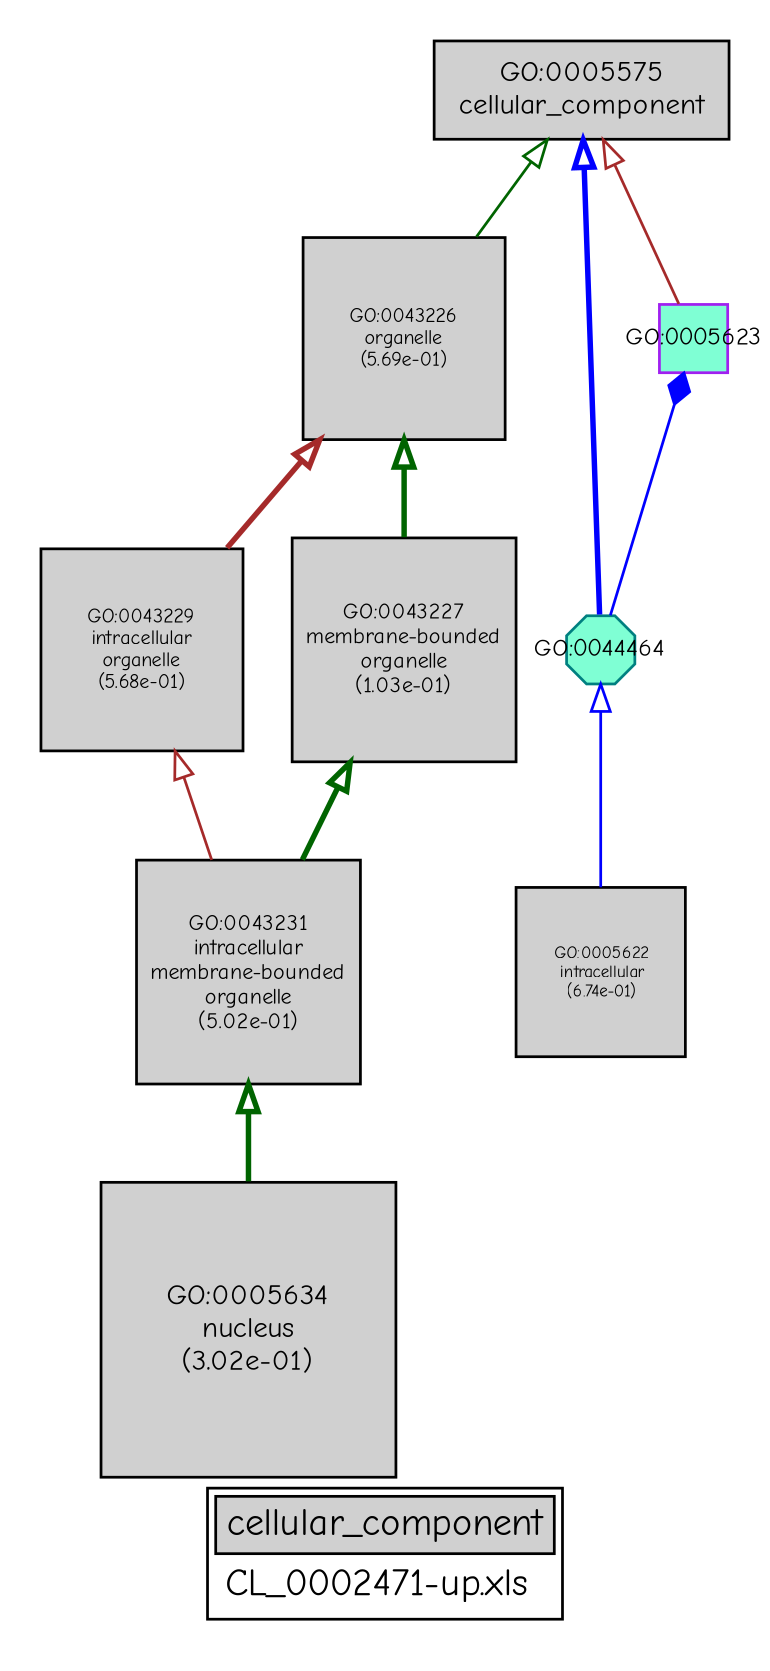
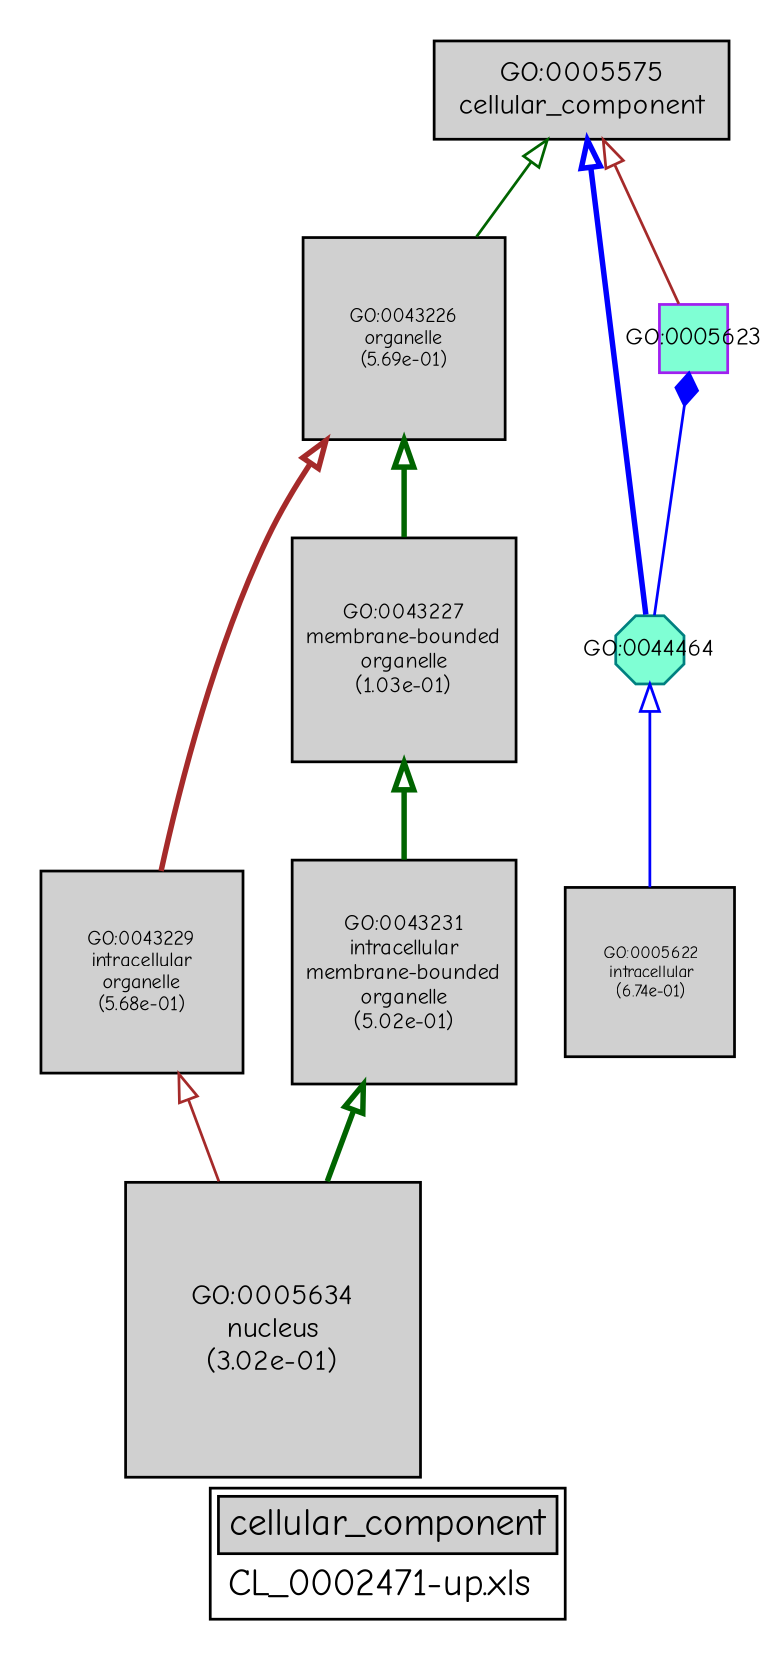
edge "GO:0043231" -> "GO:0043229": now "GO:0005634" -> "GO:0043229"
